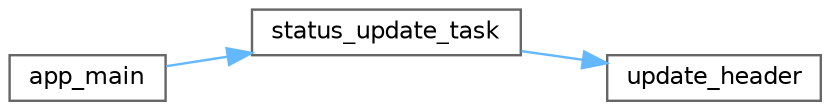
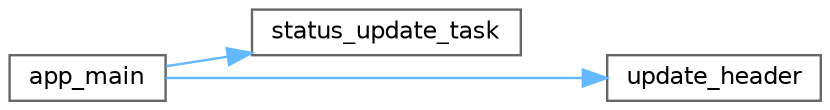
edge "status_update_task" -> "update_header": now "app_main" -> "update_header"
